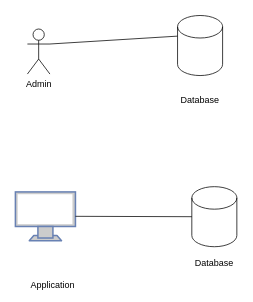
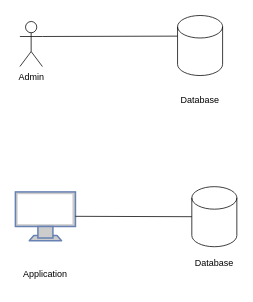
node "Admin": moved (39, 51) -> (31, 44)
node "Application": moved (53, 285) -> (45, 274)
